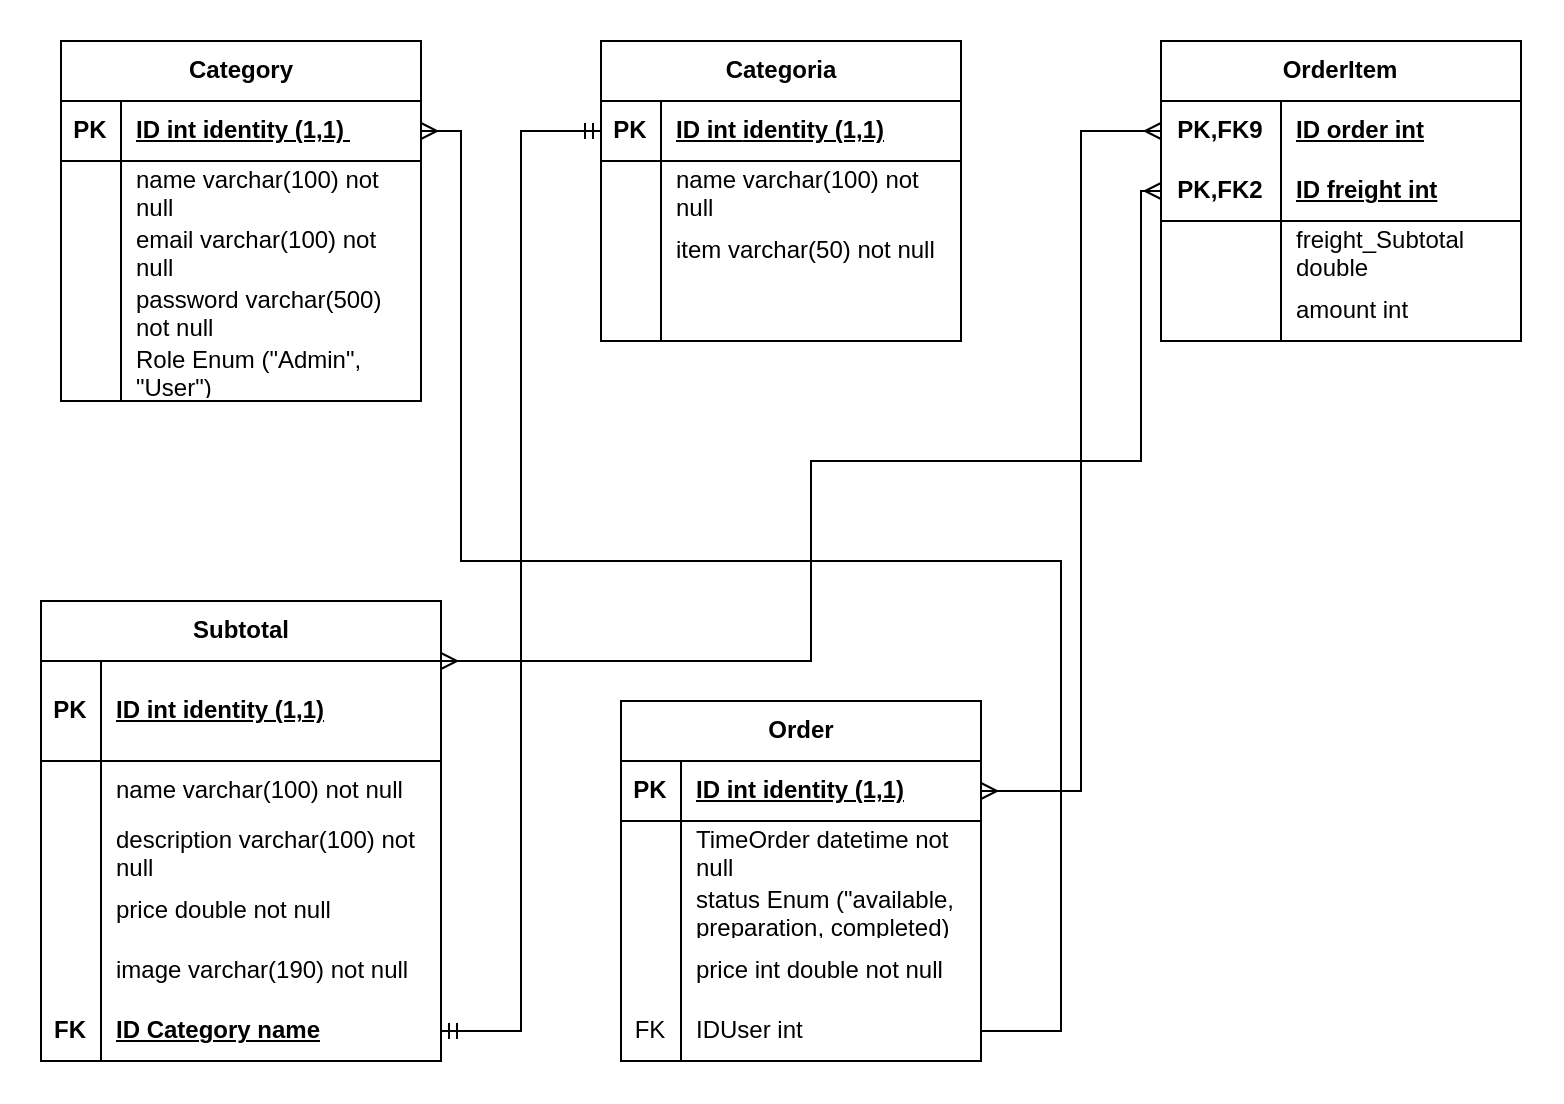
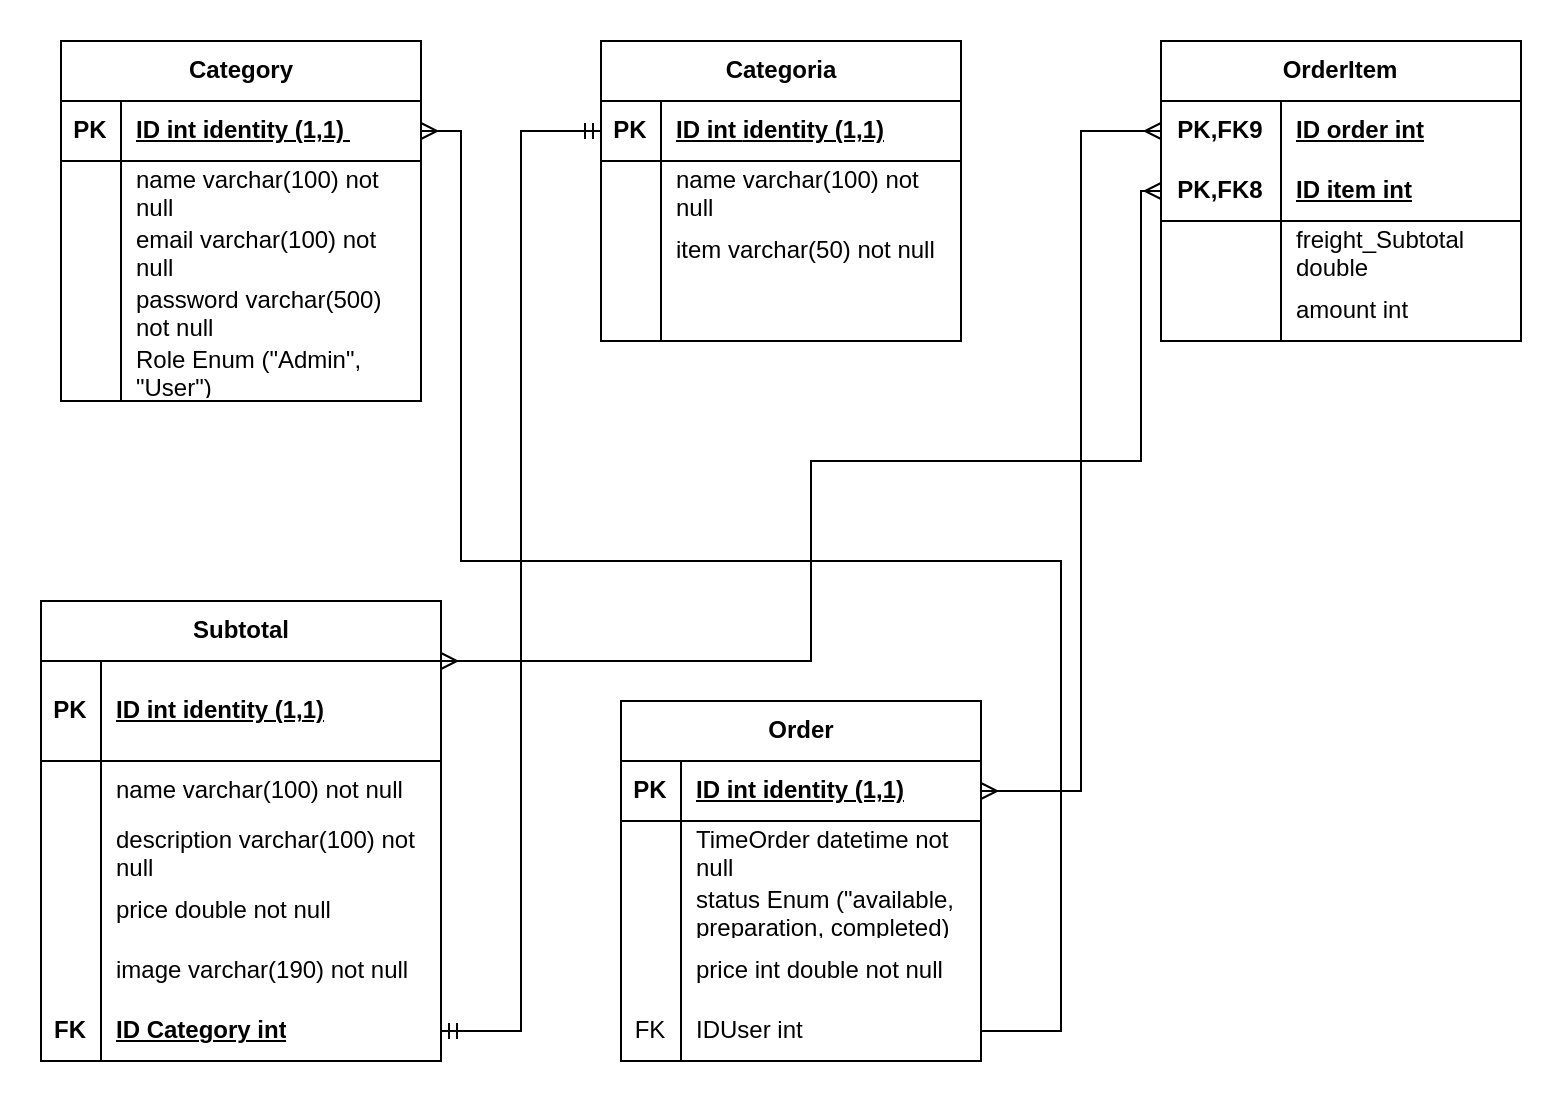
node "PK,FK2": label "PK,FK2" -> "PK,FK8"
node "ID freight int": label "ID freight int" -> "ID item int"
node "ID Category name": label "ID Category name" -> "ID Category int"
